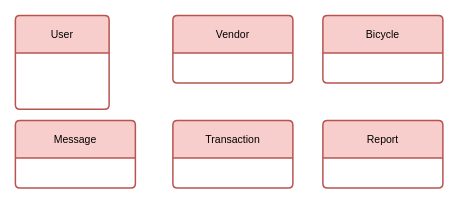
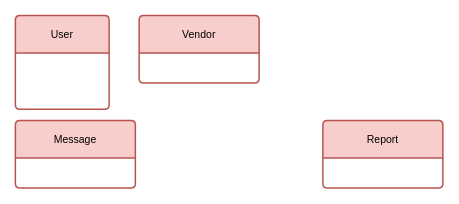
node "Vendor": moved (233, 49) -> (199, 49)
node "Bicycle": removed
node "Transaction": removed
